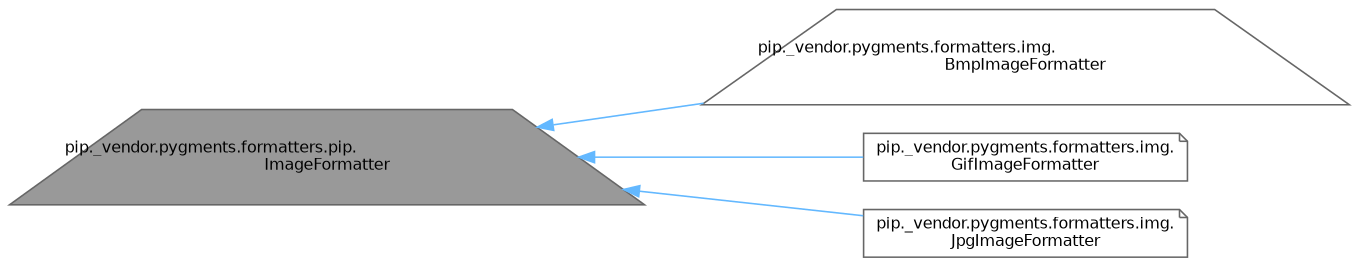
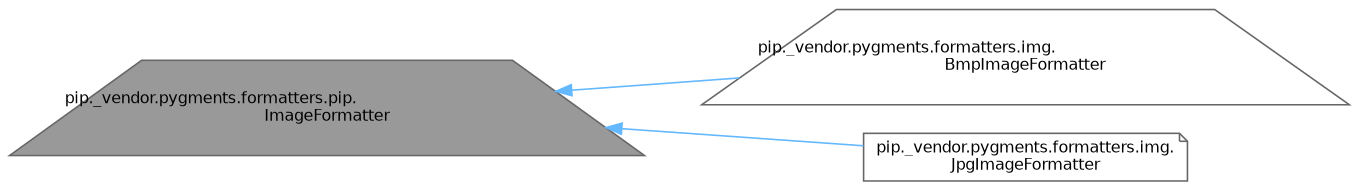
node "pip._vendor.pygments.formatters.img. GifImageFormatter": removed
